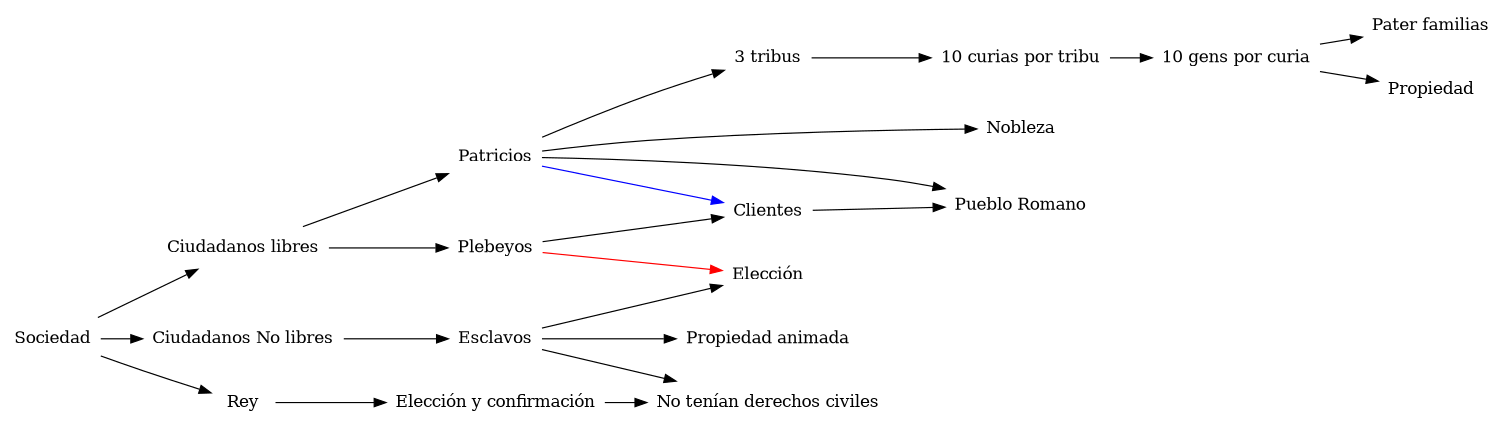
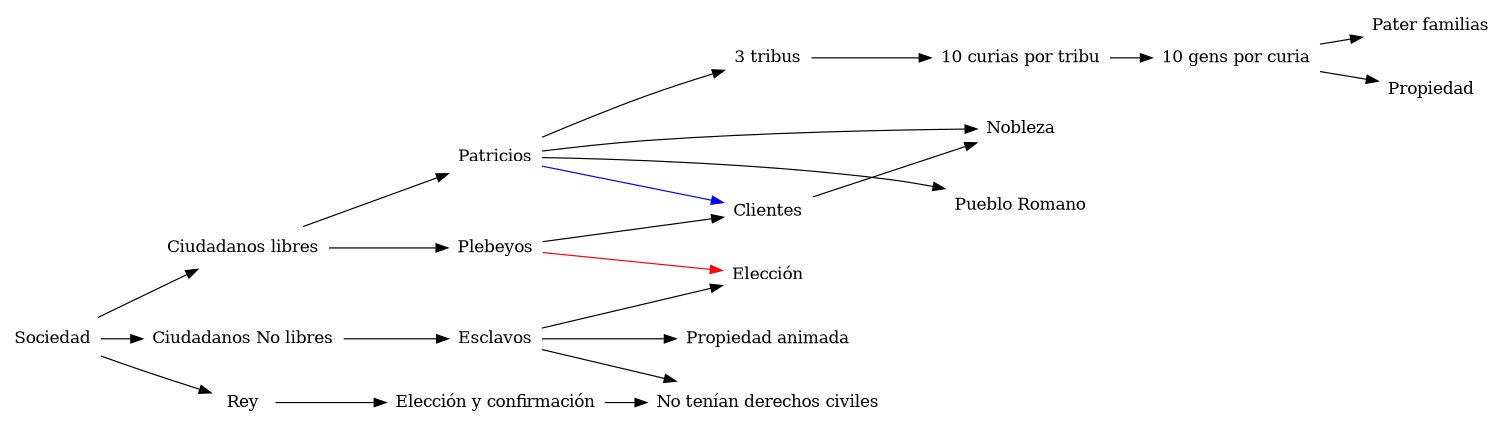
edge "Clientes" -> "Pueblo Romano": now "Clientes" -> "Nobleza"
